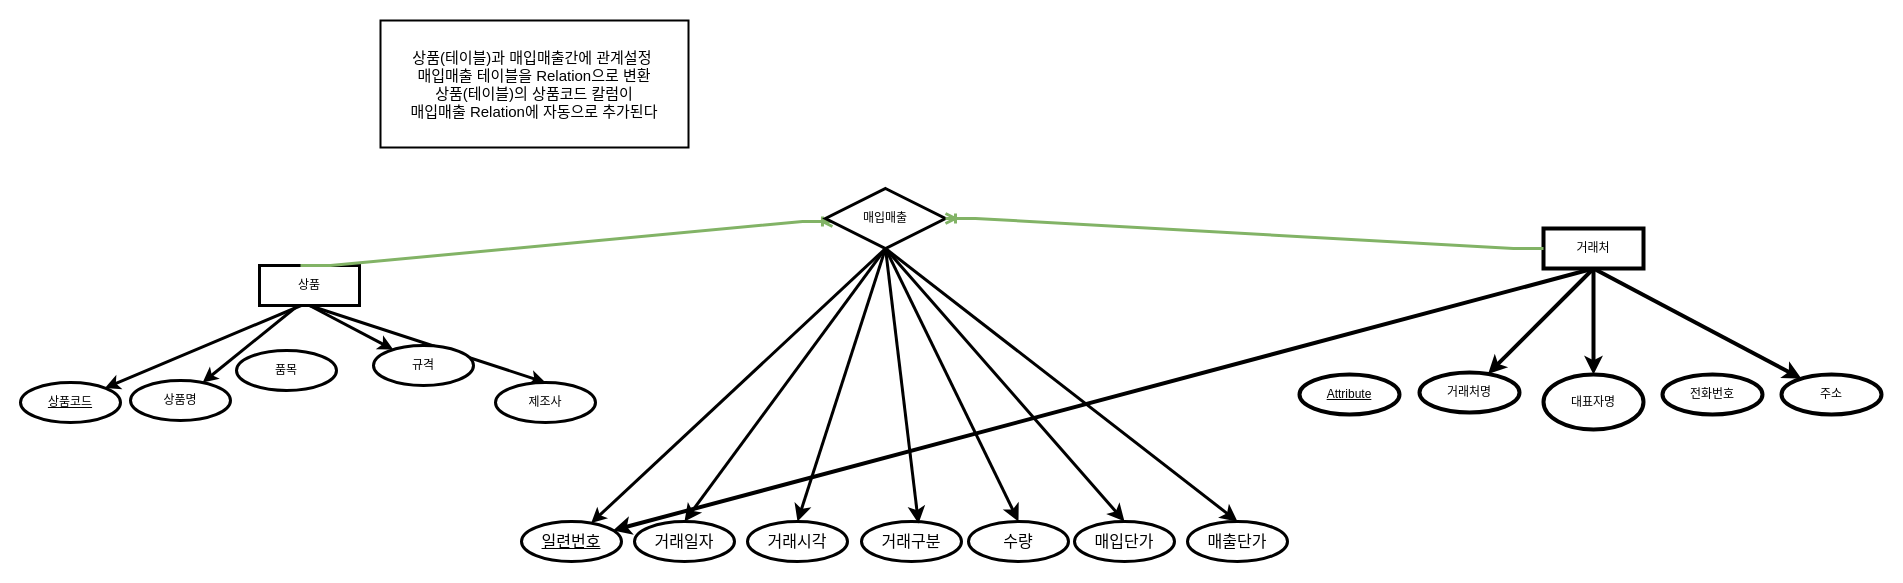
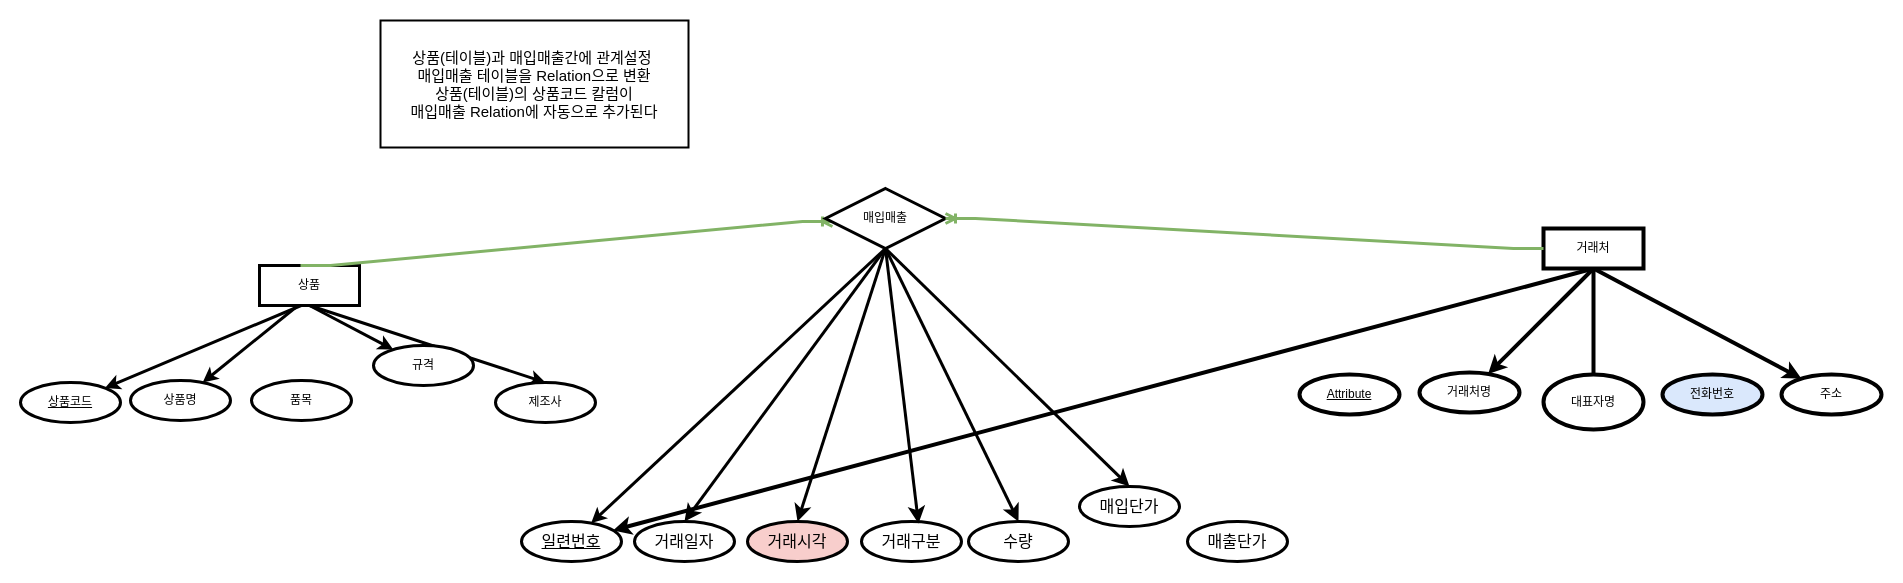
edge "거래처" -> "대표자명": arrowhead classic -> none
node "품목": moved (287, 371) -> (302, 401)
edge "매입매출" -> "매출단가": removed
node "전화번호": fillcolor #ffffff -> #dae8fc
node "거래시각": fillcolor #ffffff -> #f8cecc
node "매입단가": moved (1125, 542) -> (1130, 507)
